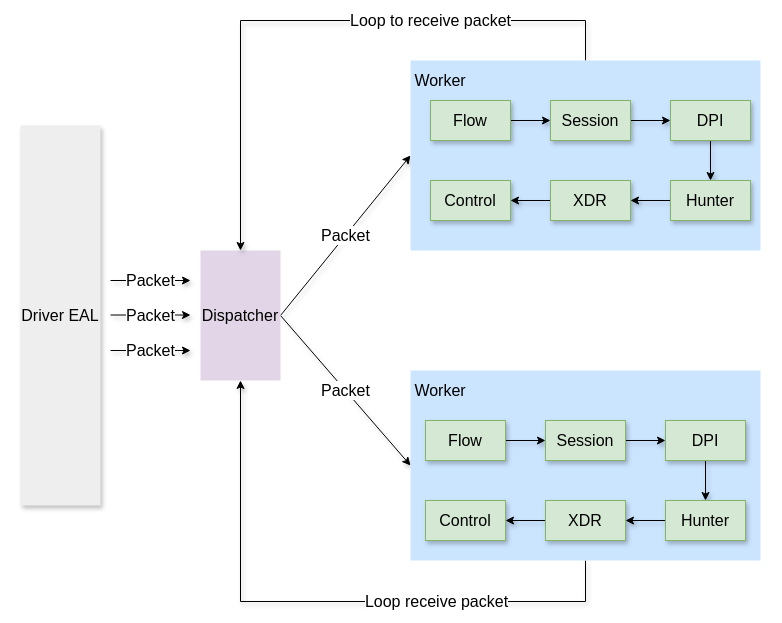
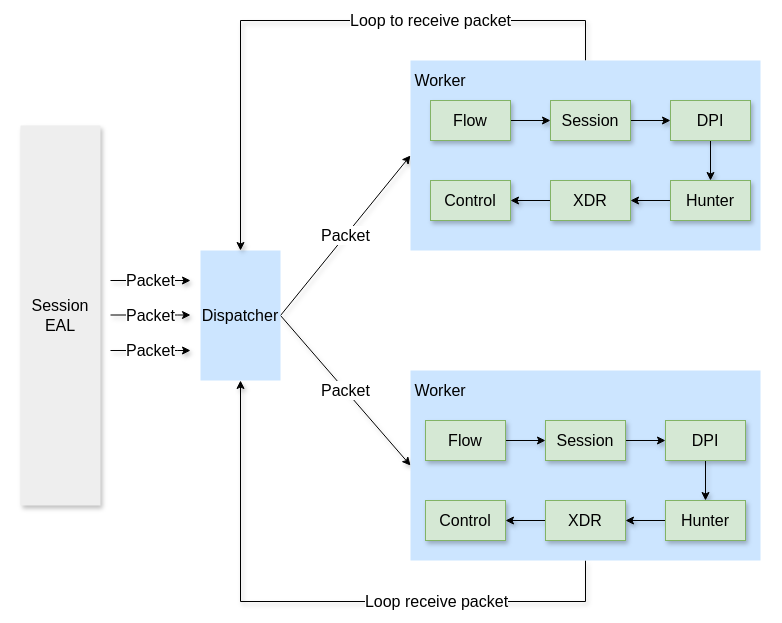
node "Driver EAL": label "Driver EAL" -> "Session EAL"
node "Dispatcher": fillcolor #e1d5e7 -> #cce5ff
